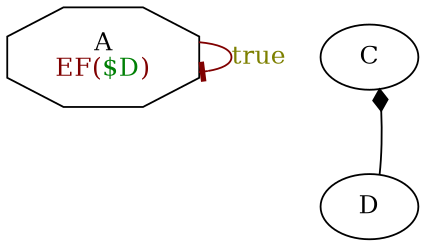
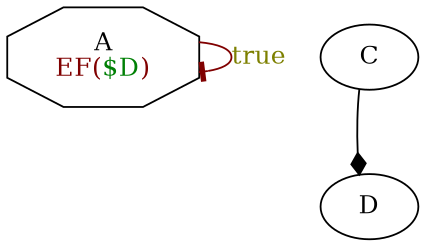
edge "D" -> "C": reversed
